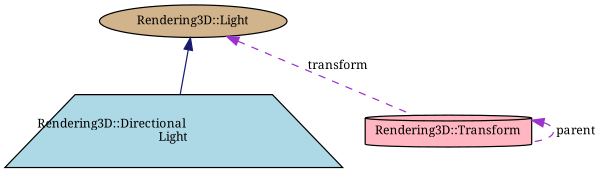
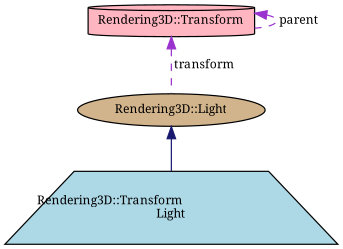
edge "Rendering3D::Transform" -> "Rendering3D::Light": reversed
node "Rendering3D::Directional Light": label "Rendering3D::Directional Light" -> "Rendering3D::Transform Light"
